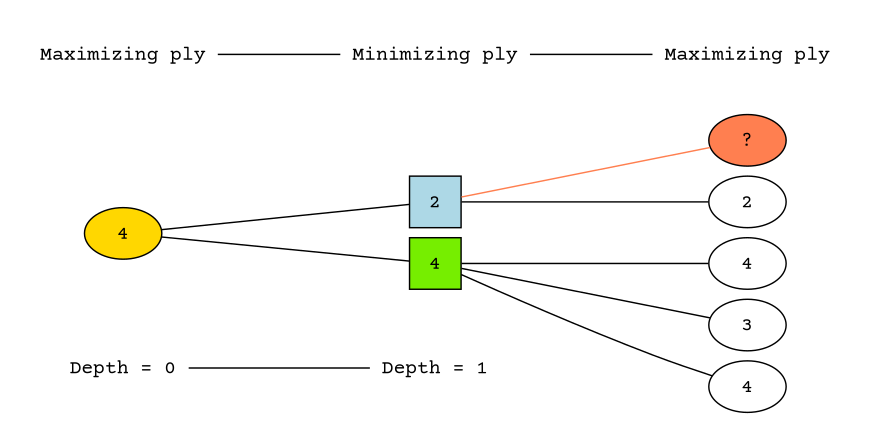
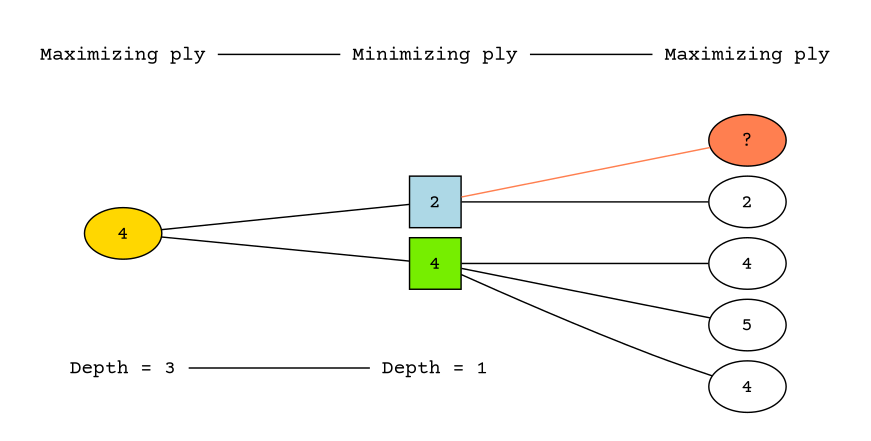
node "3": label "3" -> "5"
node "Depth = 0": label "Depth = 0" -> "Depth = 3"
